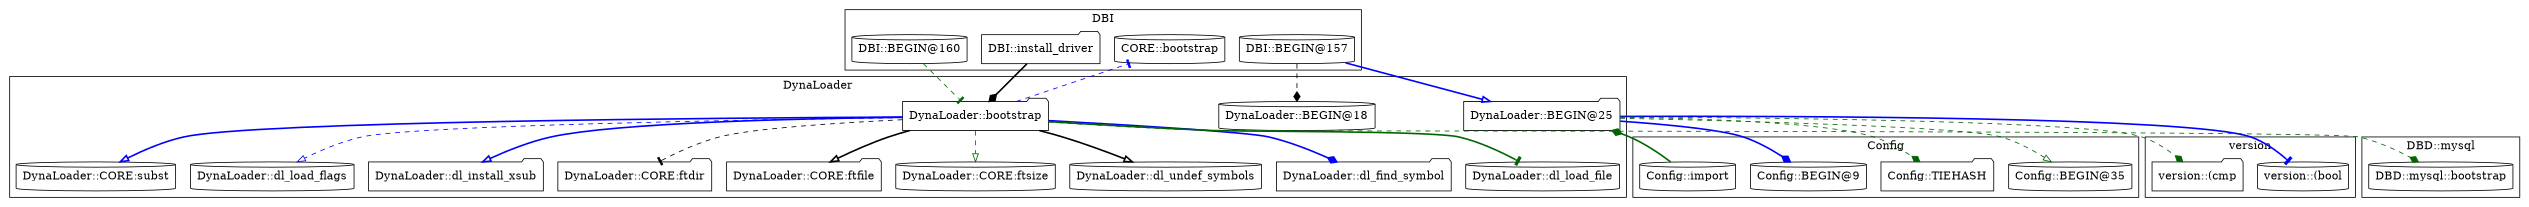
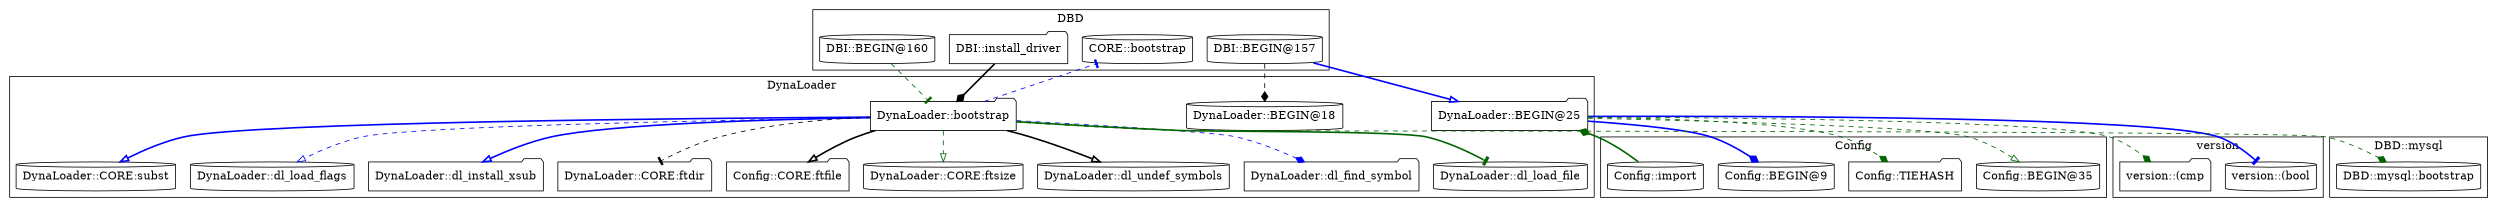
cluster "DBI": label "DBI" -> "DBD"
edge "DynaLoader::bootstrap" -> "DynaLoader::dl_find_symbol": style bold -> dashed
node "DynaLoader::CORE:ftfile": label "DynaLoader::CORE:ftfile" -> "Config::CORE:ftfile"
